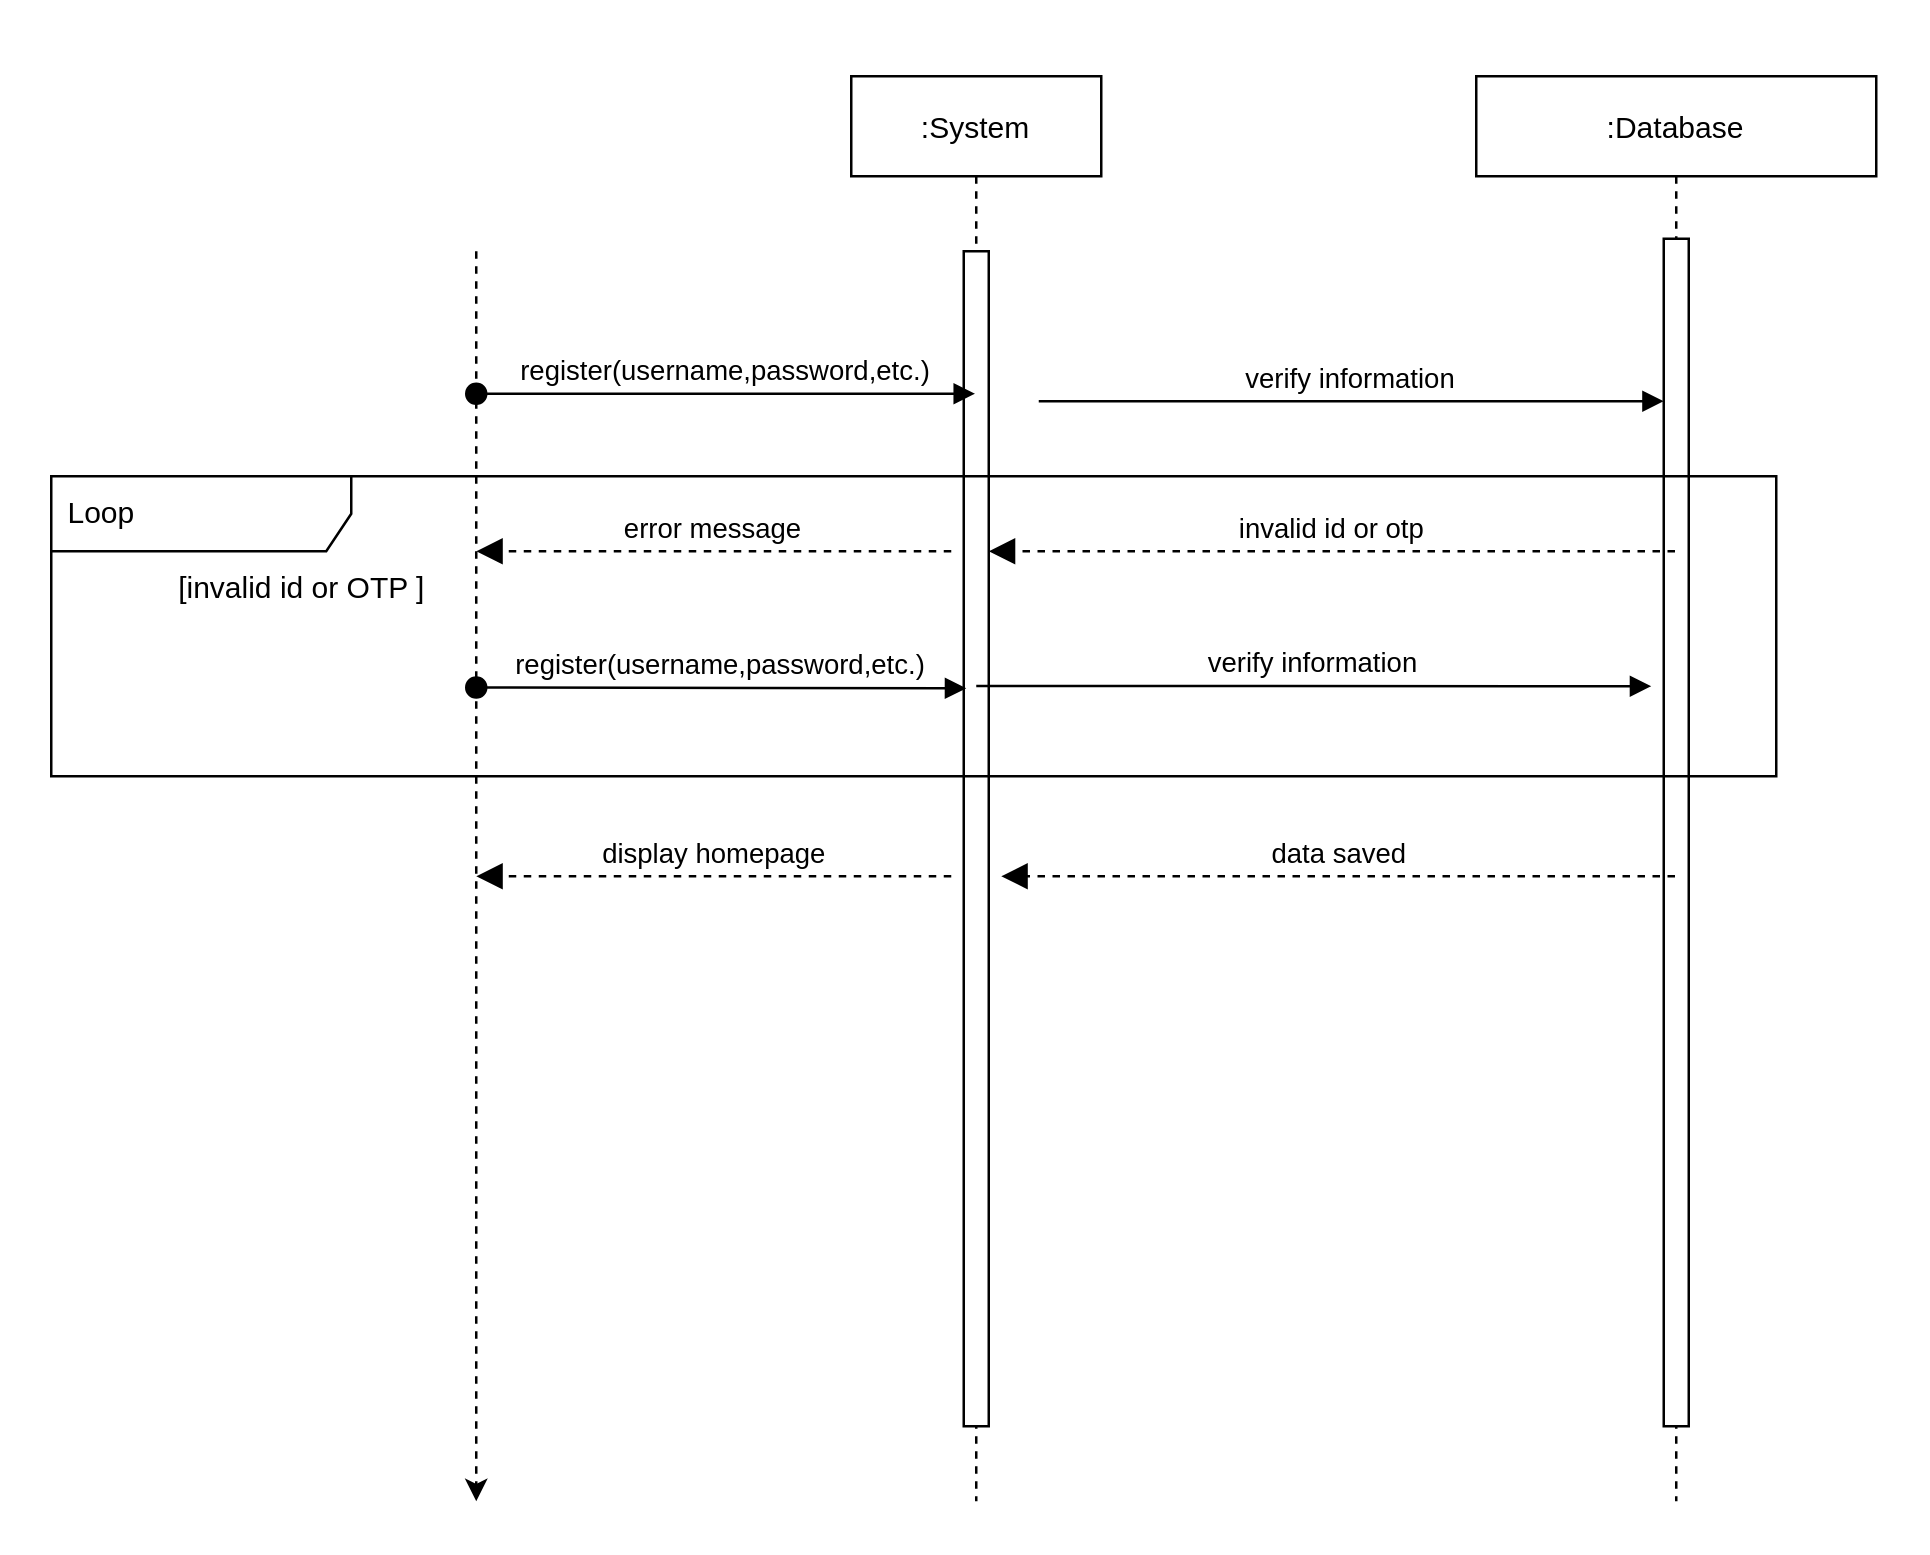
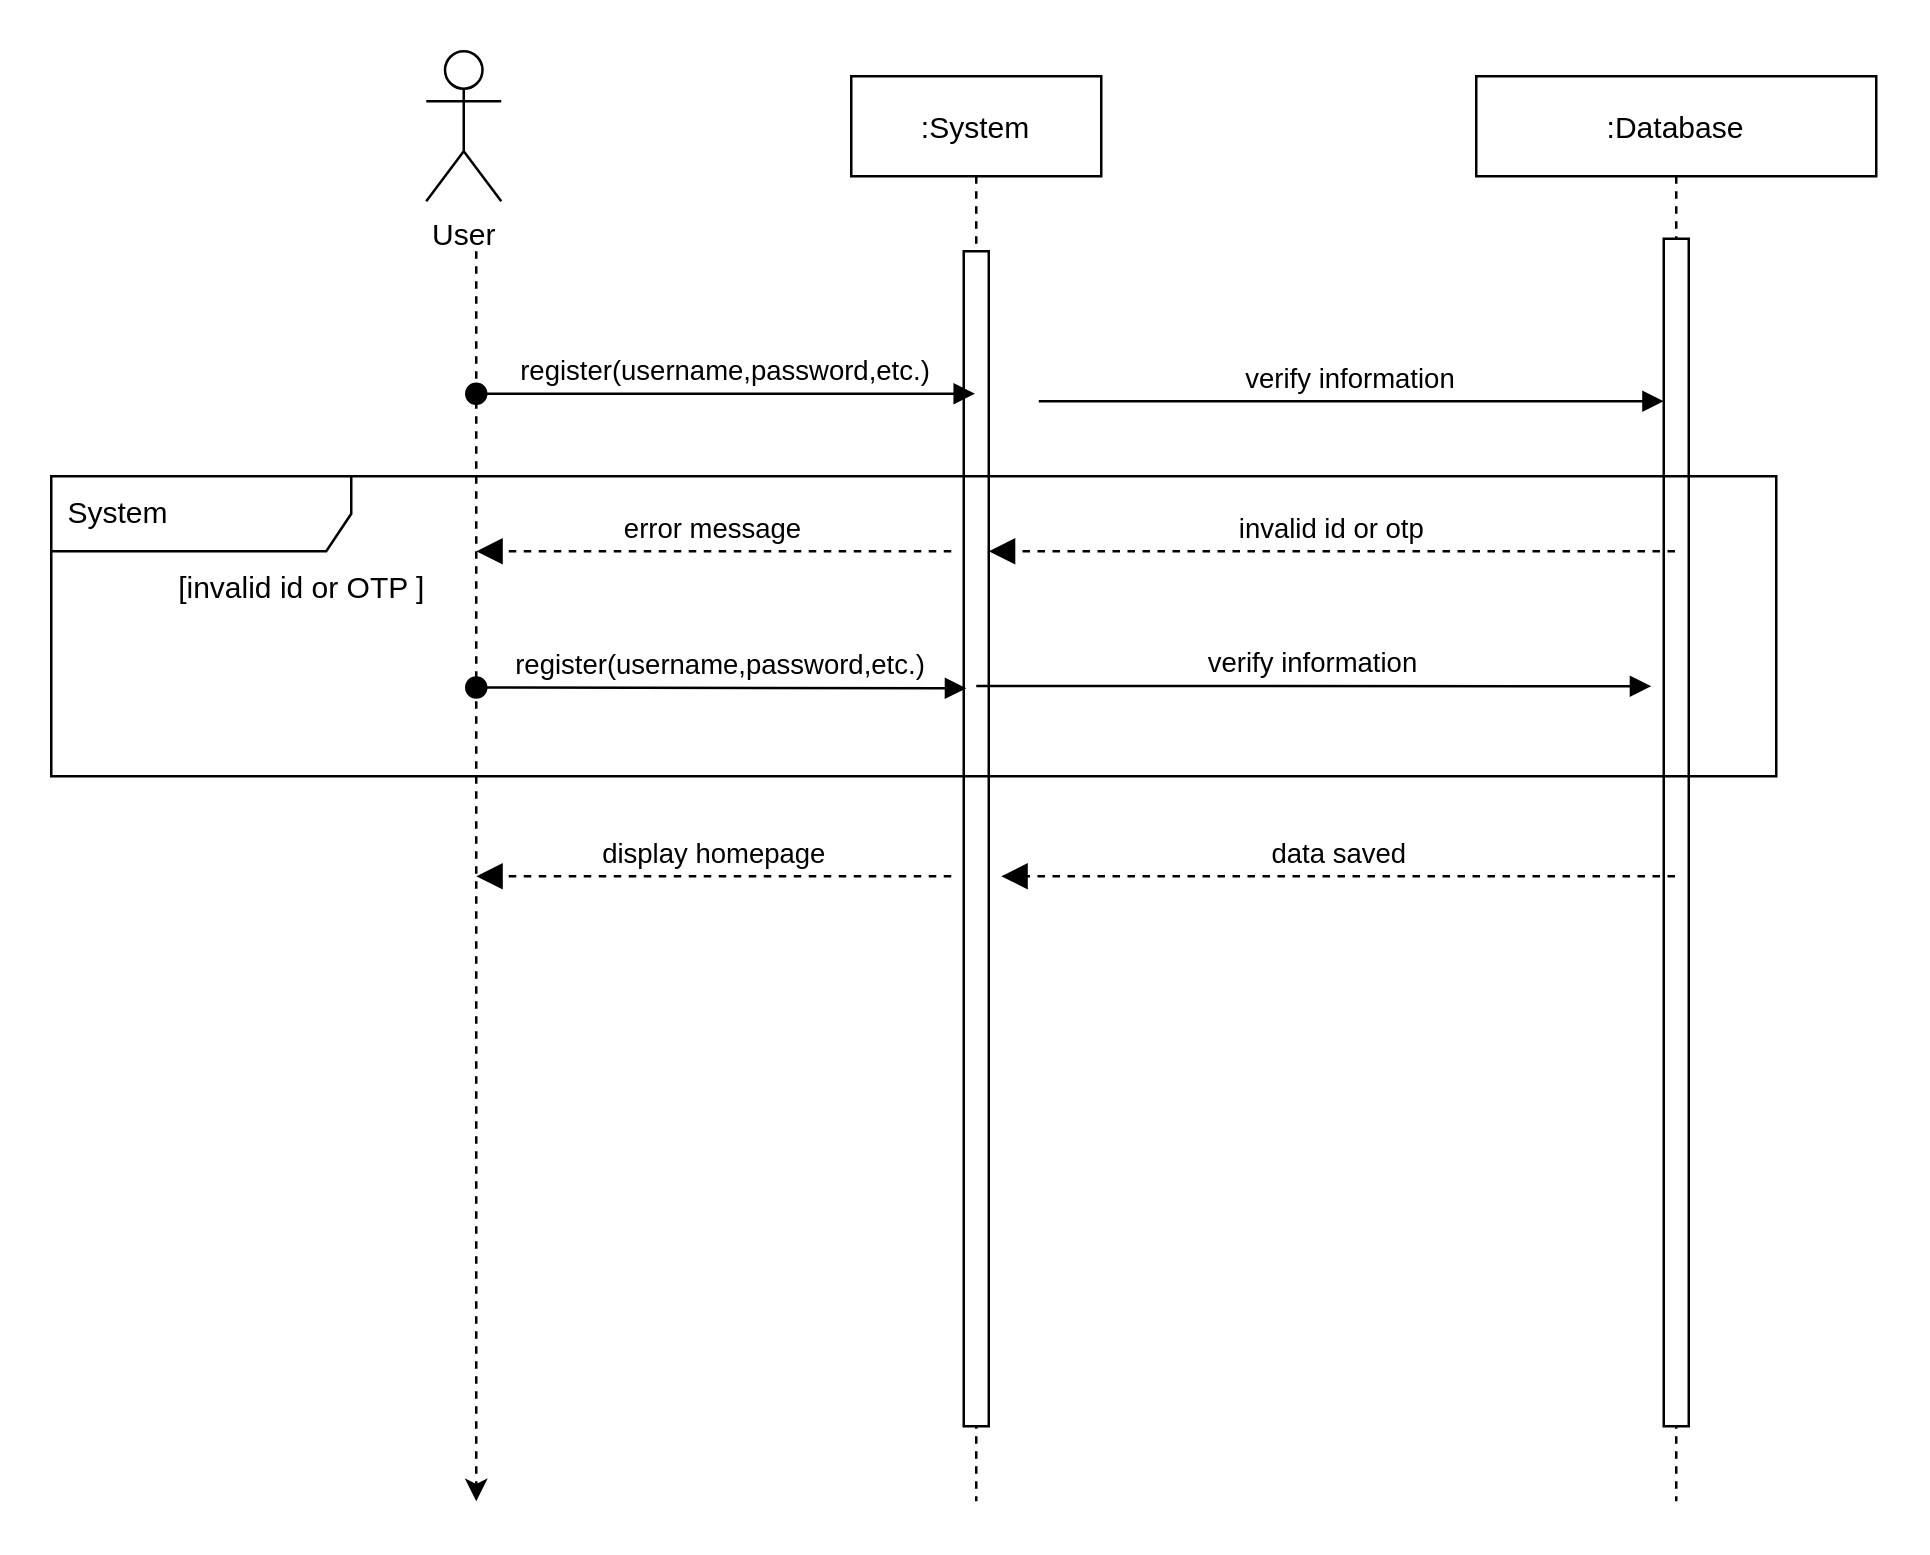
node "User": added
node "Loop": label "Loop" -> "System"
